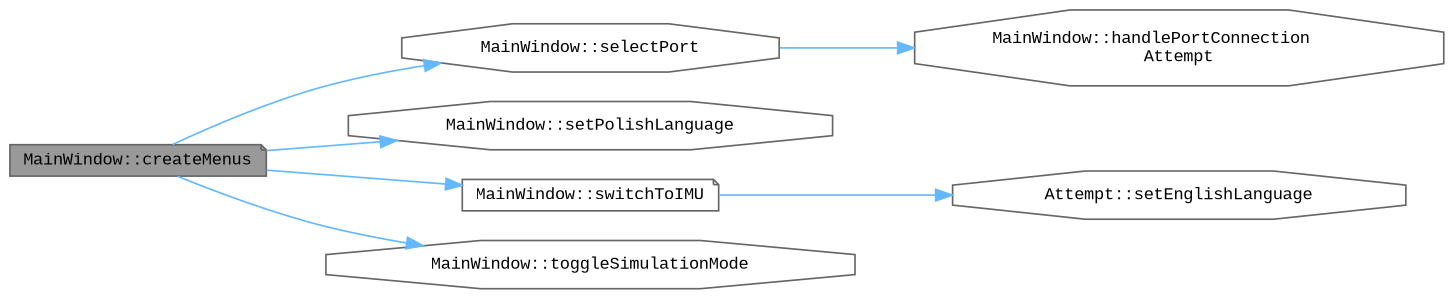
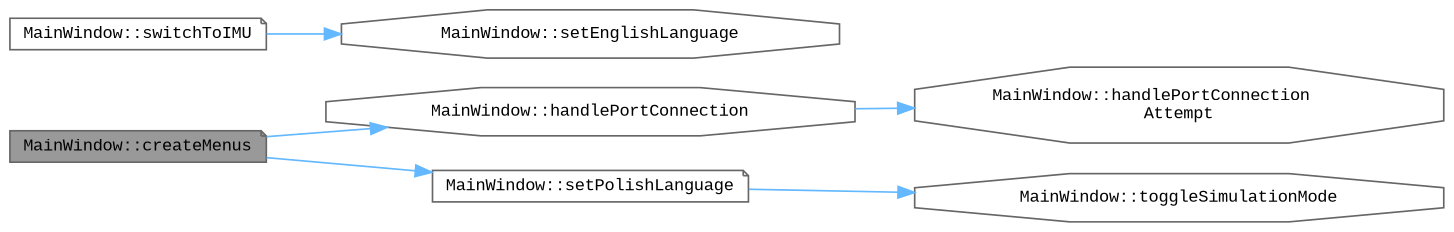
node "MainWindow::selectPort": label "MainWindow::selectPort" -> "MainWindow::handlePortConnection"
node "MainWindow::setPolishLanguage": shape octagon -> note
edge "MainWindow::createMenus" -> "MainWindow::switchToIMU": removed
node "Attempt::setEnglishLanguage": label "Attempt::setEnglishLanguage" -> "MainWindow::setEnglishLanguage"
edge "MainWindow::createMenus" -> "MainWindow::toggleSimulationMode": now "MainWindow::setPolishLanguage" -> "MainWindow::toggleSimulationMode"
